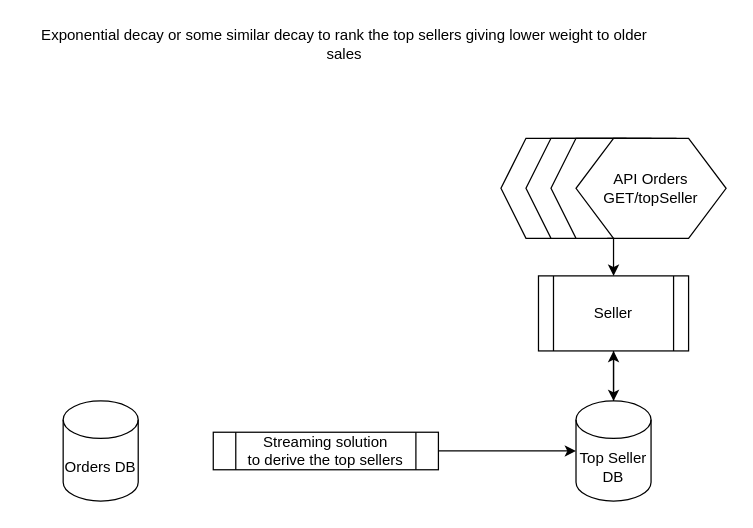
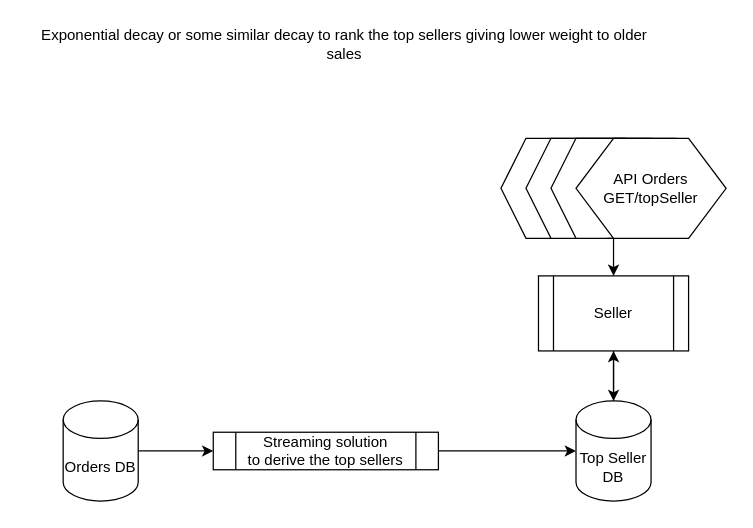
edge "Orders DB" -> "Streaming solution to derive the top sellers": added
